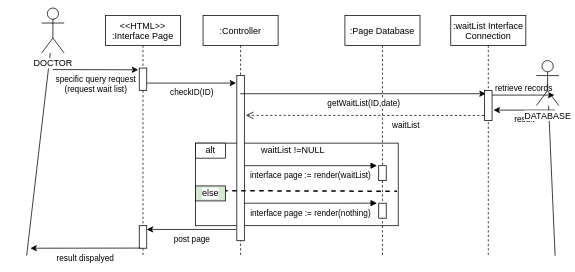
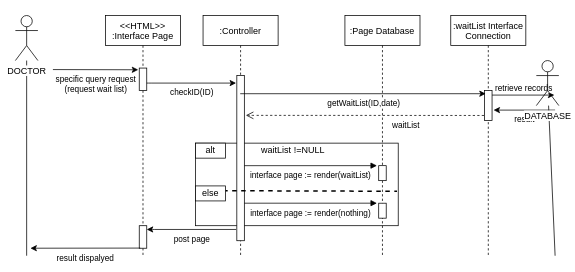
node "DOCTOR": moved (53, 30) -> (27, 38)
node "else": fillcolor #d5e8d4 -> #ffffff
